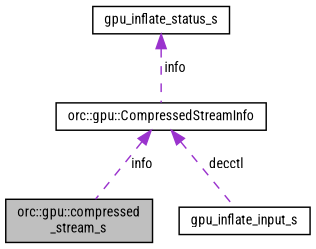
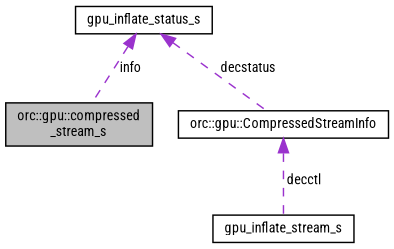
edge "orc::gpu::CompressedStreamInfo" -> "gpu_inflate_status_s": label " info" -> " decstatus"
edge "orc::gpu::compressed _stream_s" -> "orc::gpu::CompressedStreamInfo": now "orc::gpu::compressed _stream_s" -> "gpu_inflate_status_s"
node "gpu_inflate_input_s": label "gpu_inflate_input_s" -> "gpu_inflate_stream_s"
